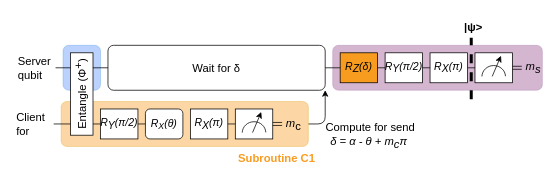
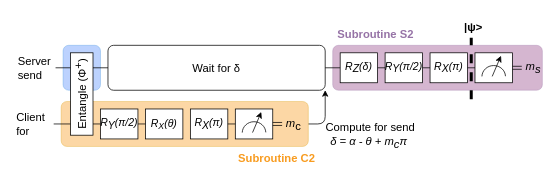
node "Subroutine S2": added
node "Server qubit": label "Server qubit" -> "Server send"
node "RZ(δ)": fillcolor #f89c20 -> #ffffff
node "RX(θ)": shape rounded rectangle -> rectangle
node "Subroutine C1": label "Subroutine C1" -> "Subroutine C2"
